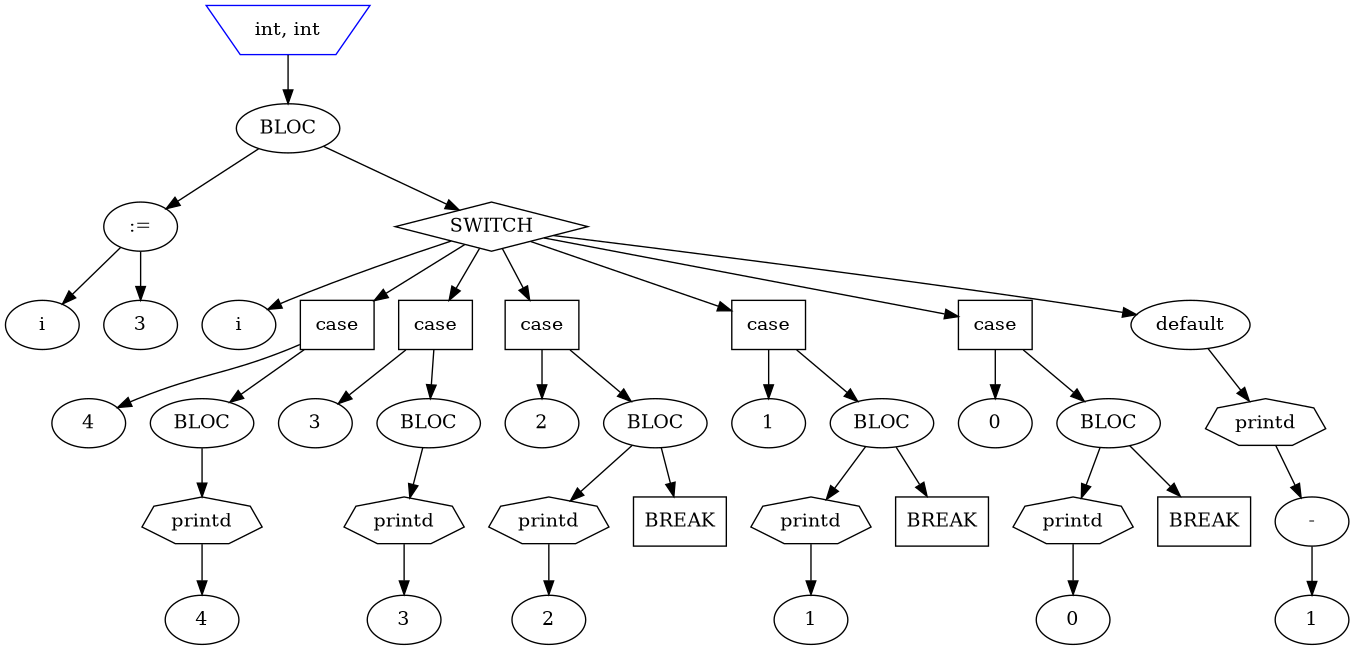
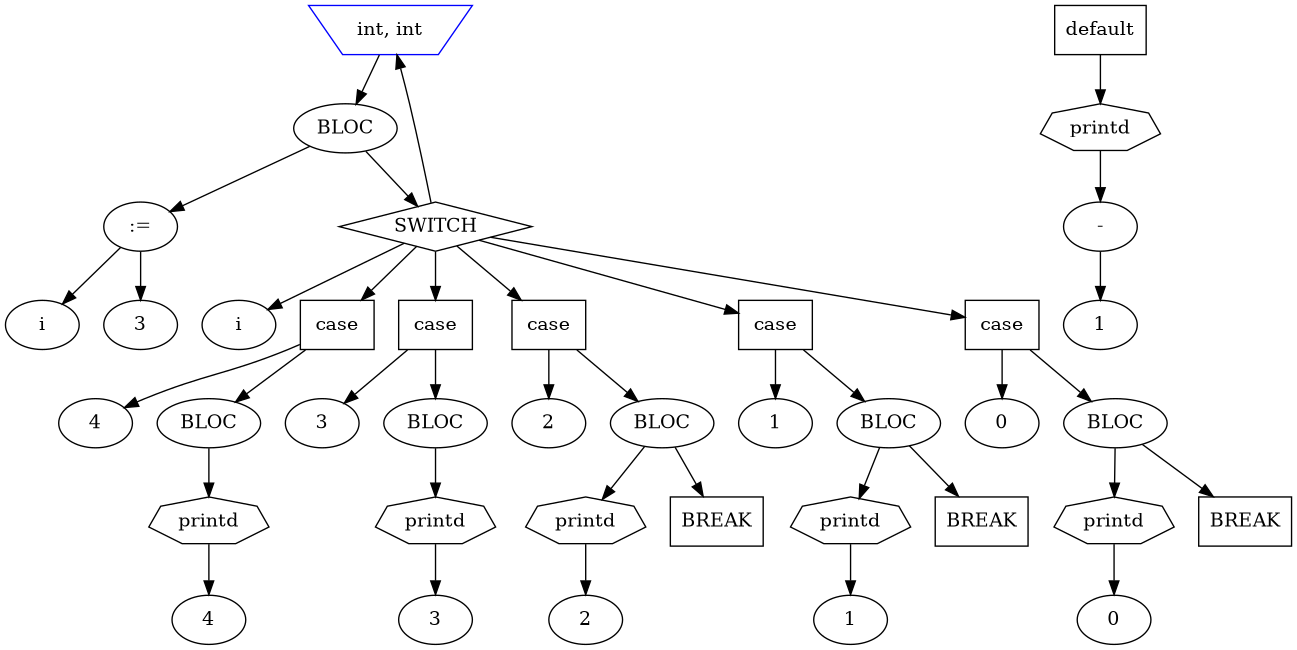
edge "SWITCH" -> "default": now "SWITCH" -> "int, int"
node "default": shape ellipse -> box
